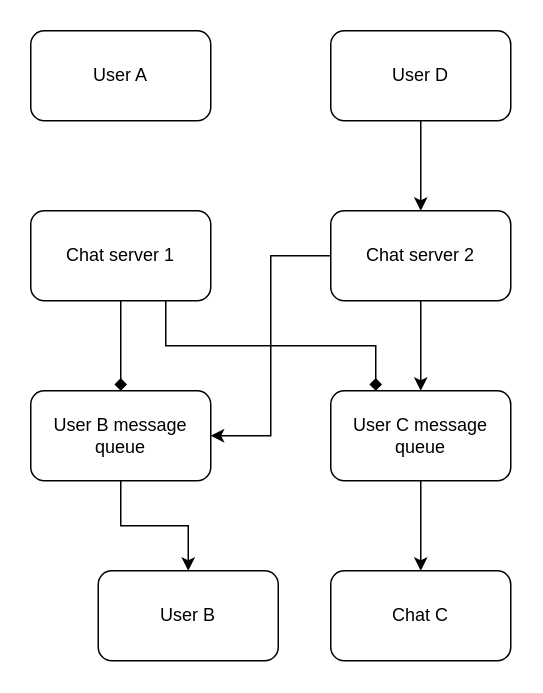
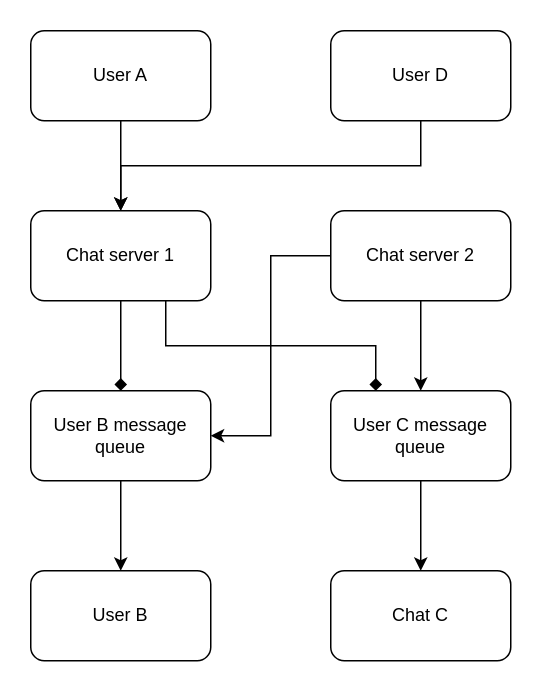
edge "User A" -> "Chat server 1": added
edge "User D" -> "Chat server 2": now "User D" -> "Chat server 1"
node "User B": moved (188, 616) -> (121, 616)
